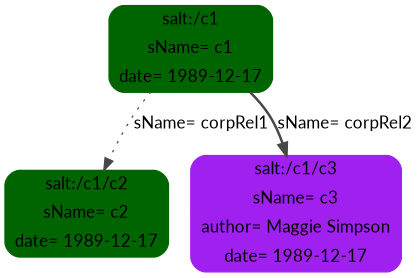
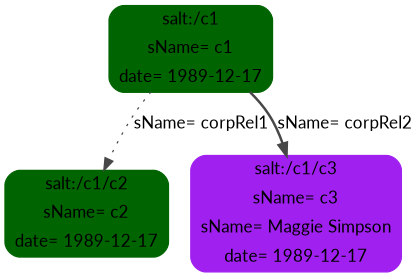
node "salt:/c1/c3": text "author= Maggie Simpson" -> "sName= Maggie Simpson"
